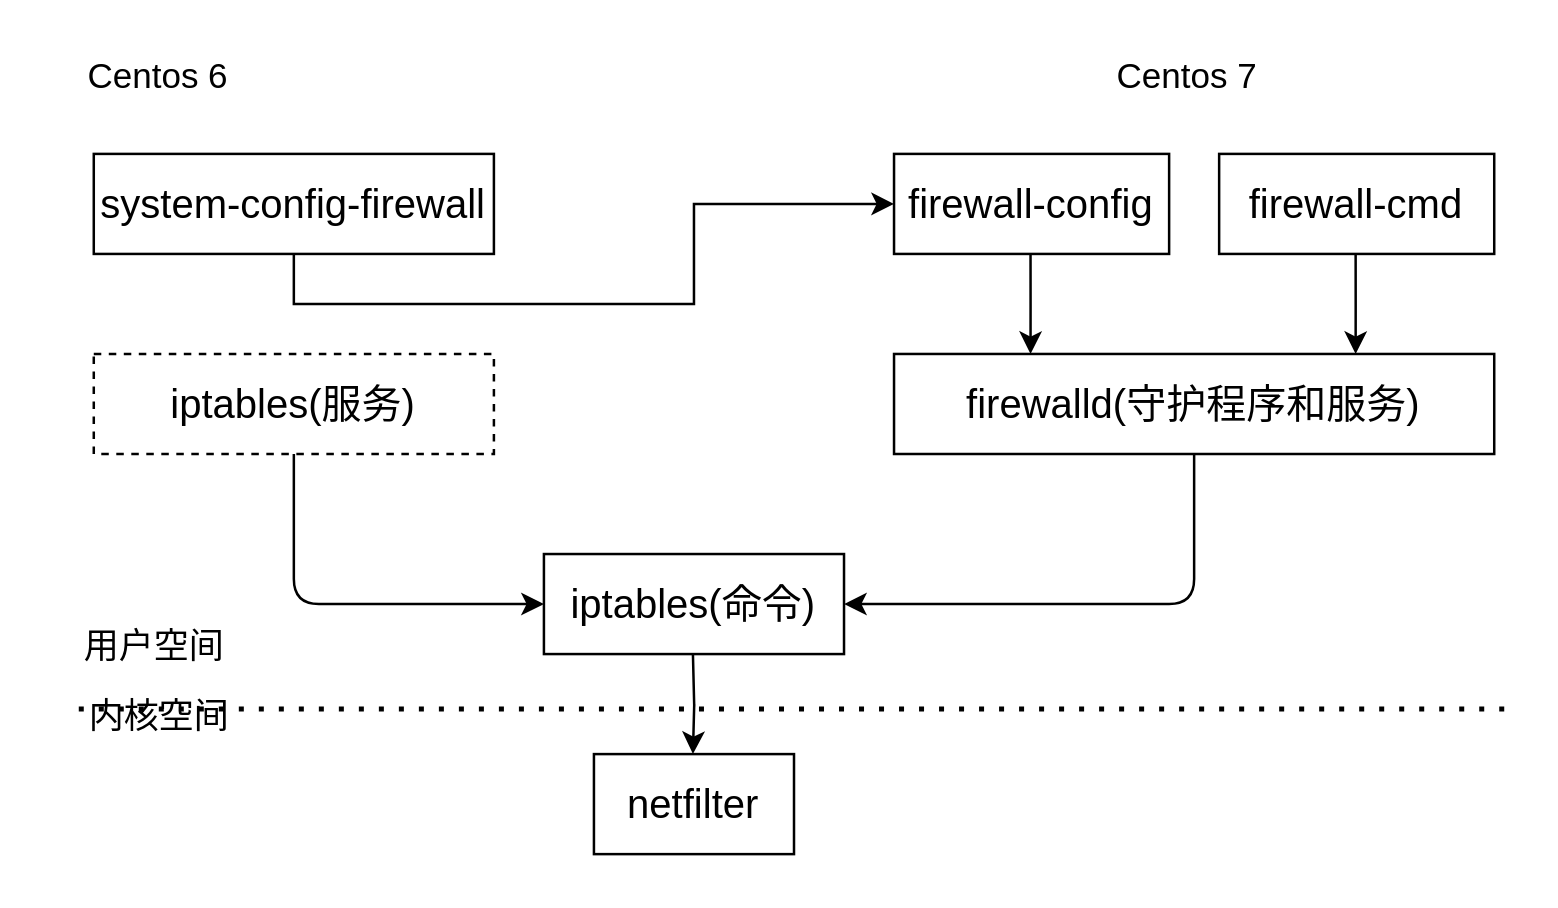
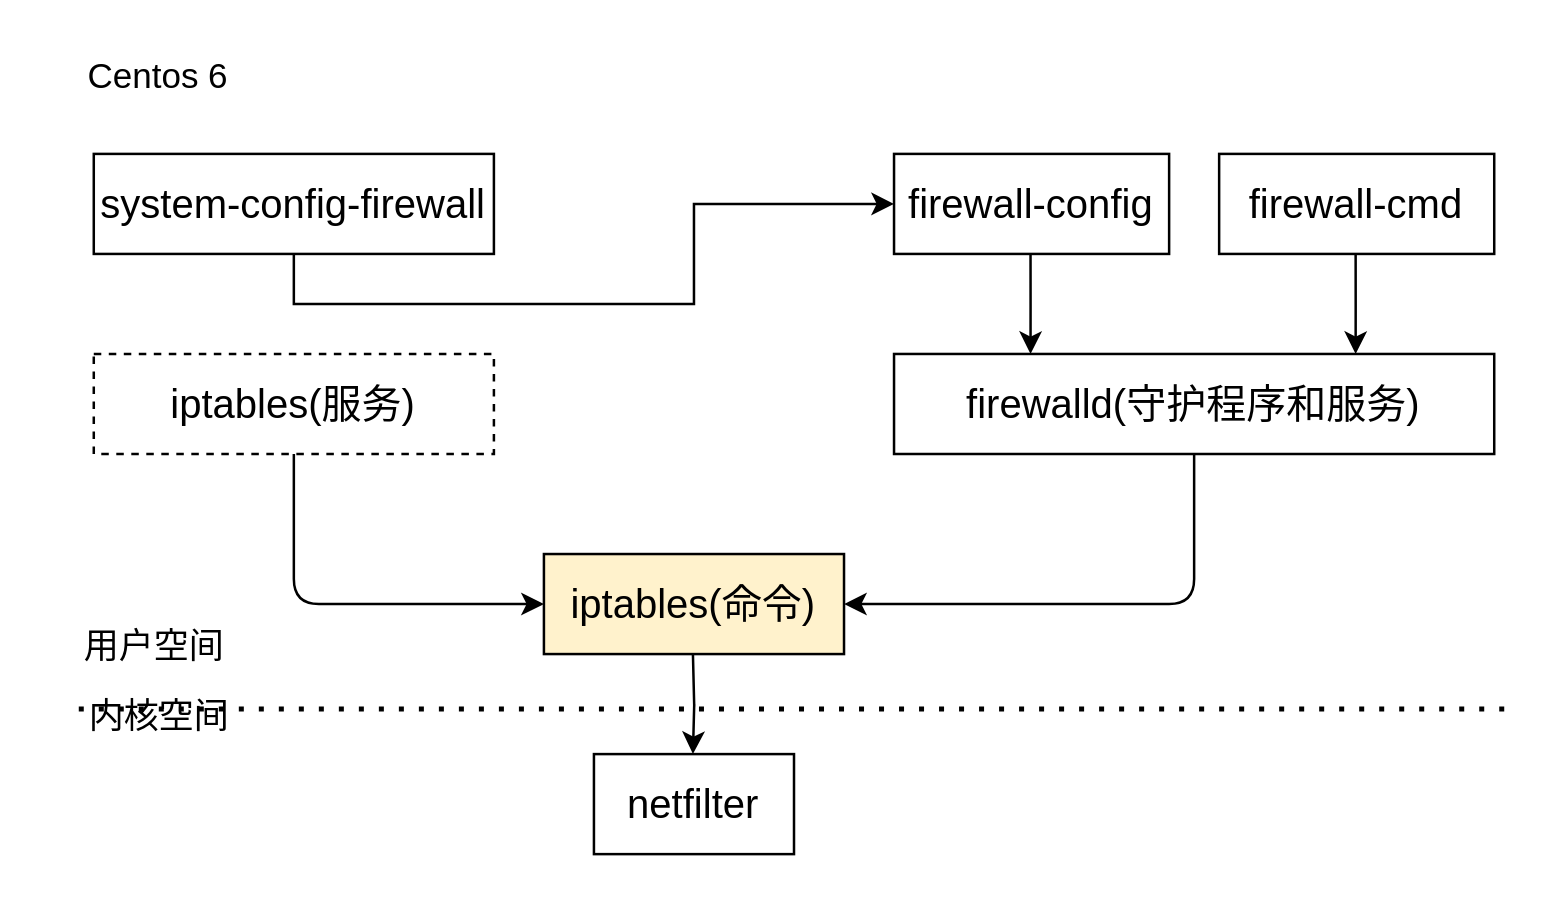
node "Centos 7": removed
node "iptables(命令)": fillcolor #ffffff -> #fff2cc
